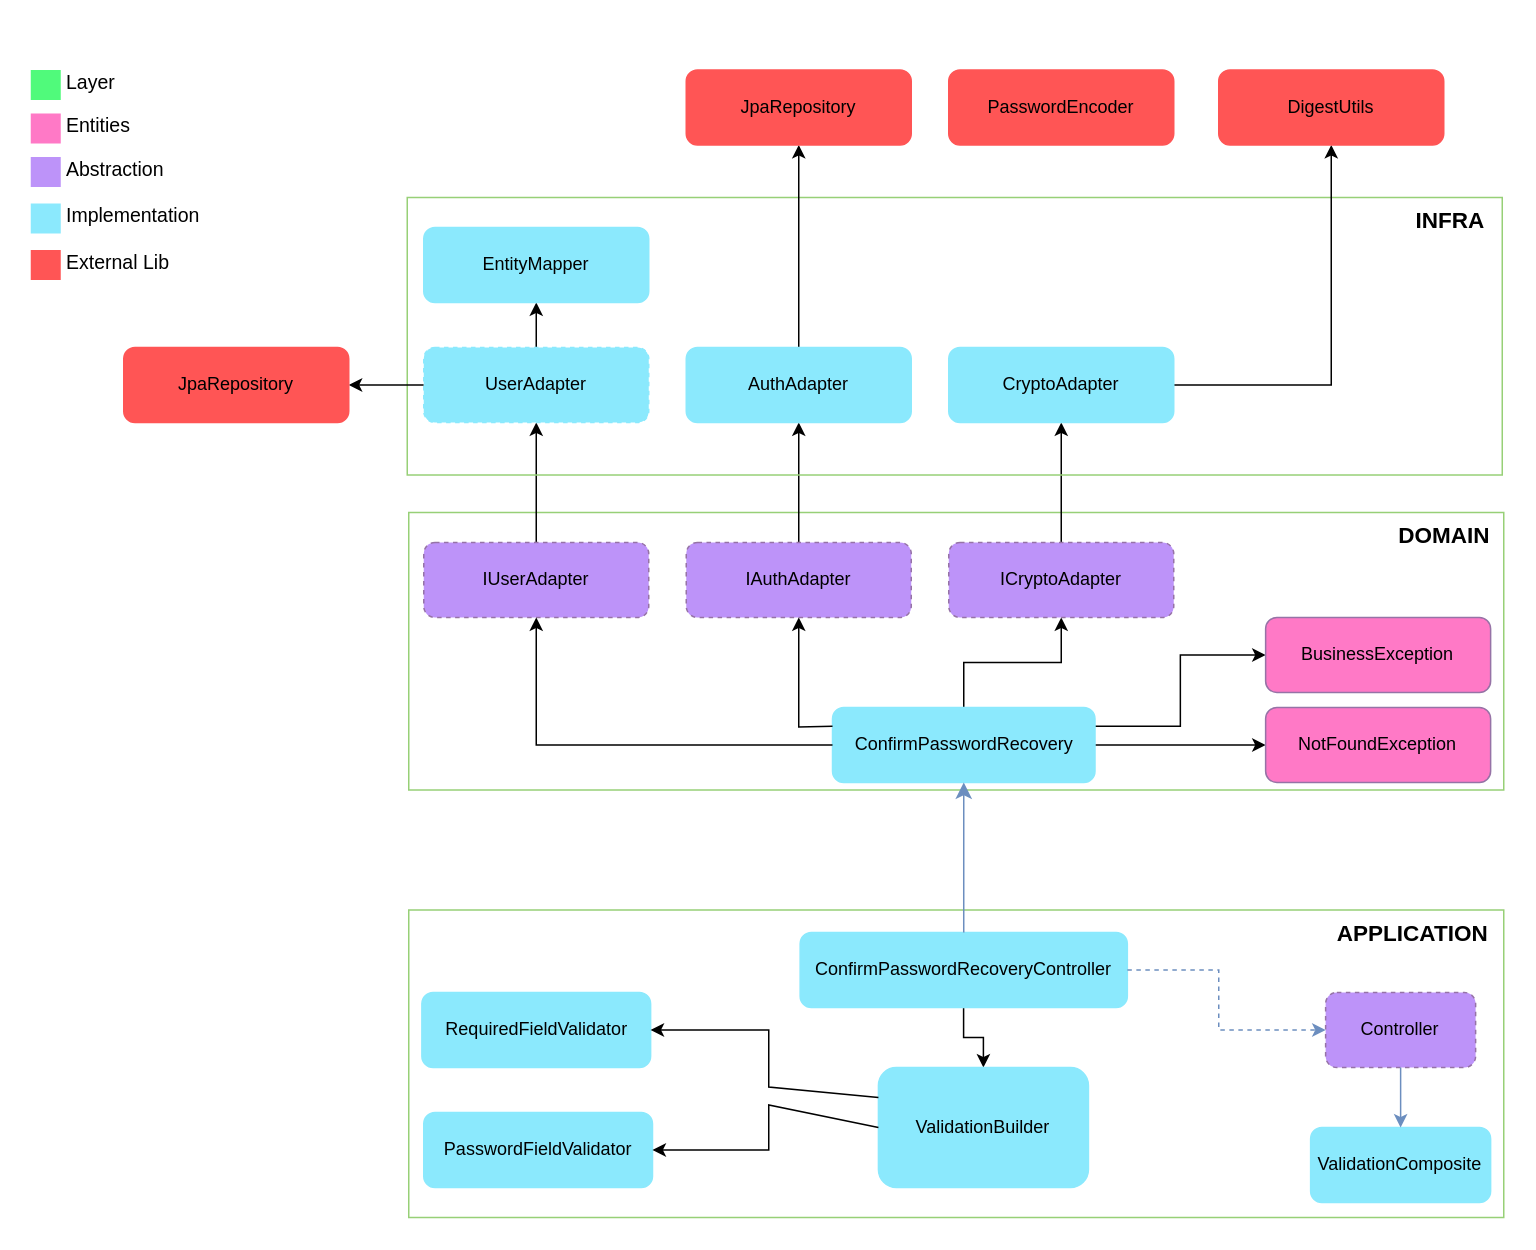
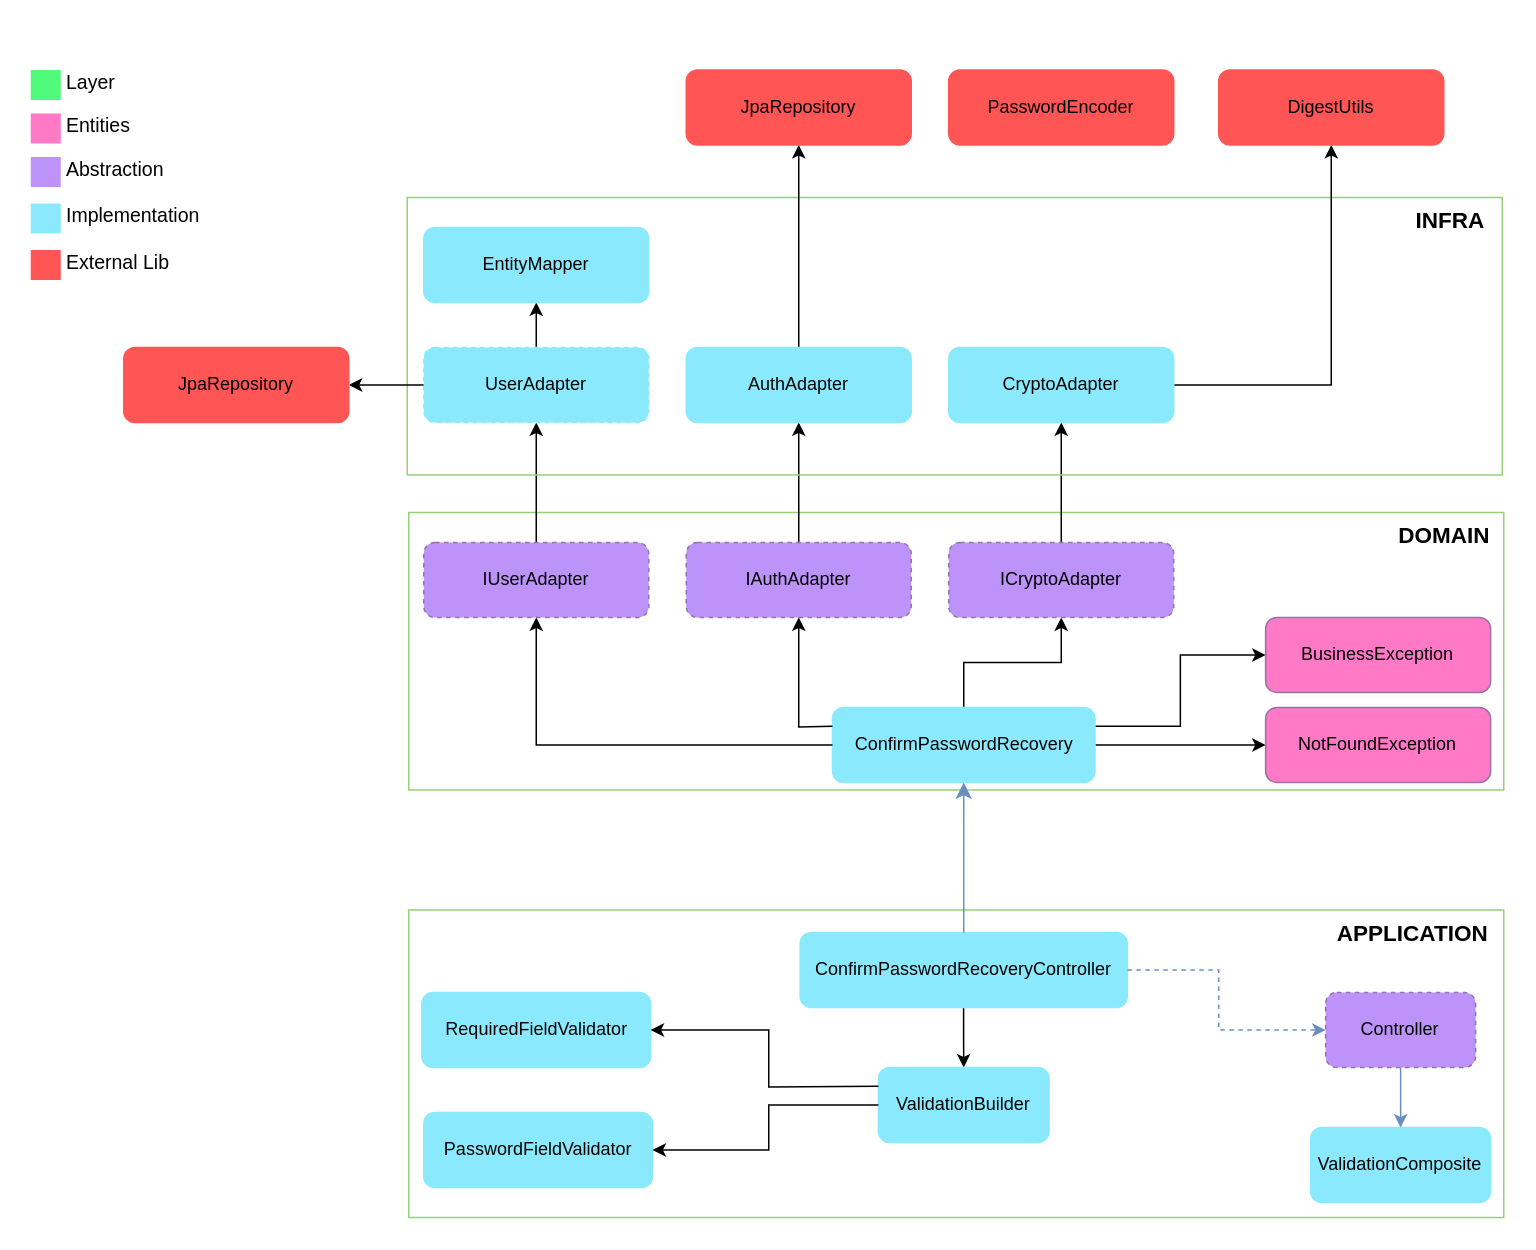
node "ValidationBuilder": size 210x120 -> 171x75
